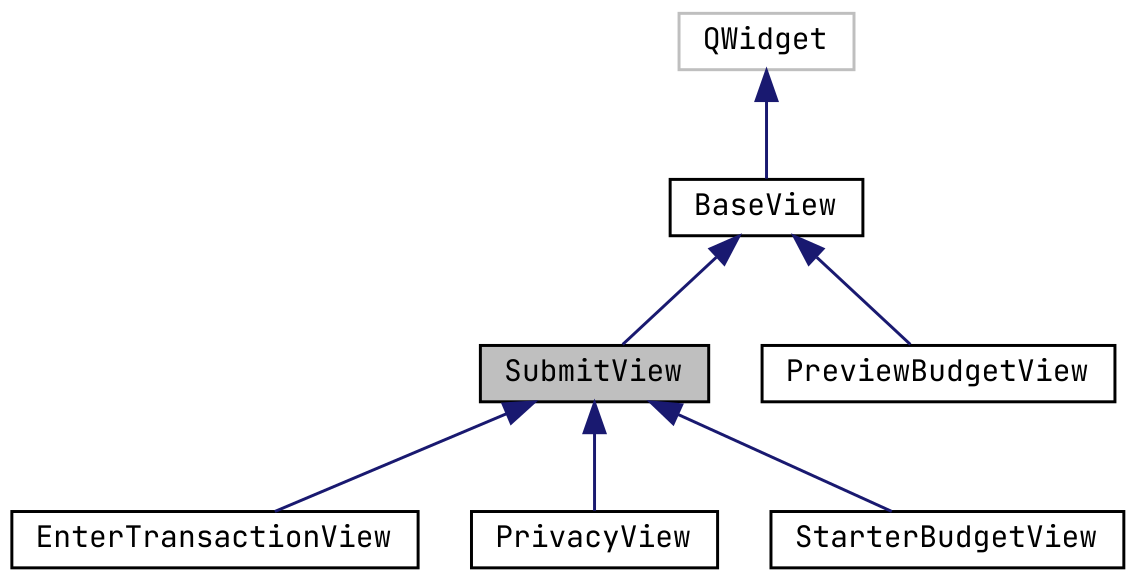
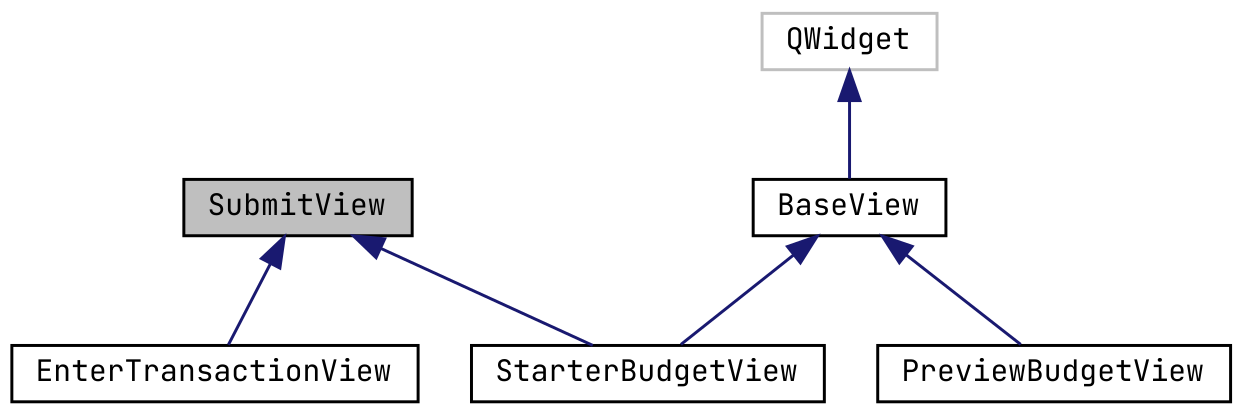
edge "SubmitView" -> "BaseView": now "StarterBudgetView" -> "BaseView"
node "PrivacyView": removed
